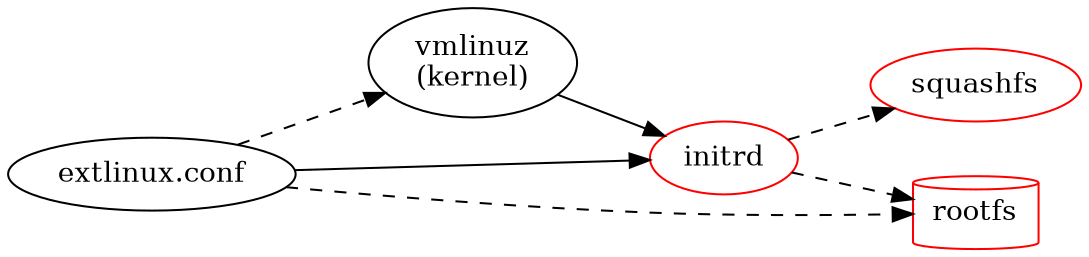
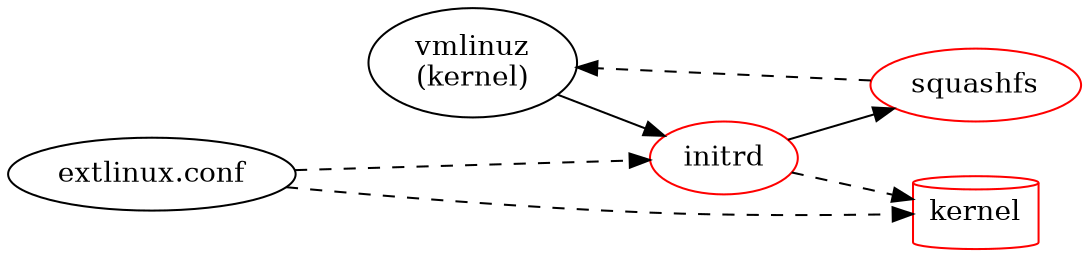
edge "extlinux.conf" -> "vmlinuz (kernel)": now "squashfs" -> "vmlinuz (kernel)"
edge "initrd" -> "squashfs": style dashed -> solid
edge "extlinux.conf" -> "initrd": style solid -> dashed
node "rootfs": label "rootfs" -> "kernel"
